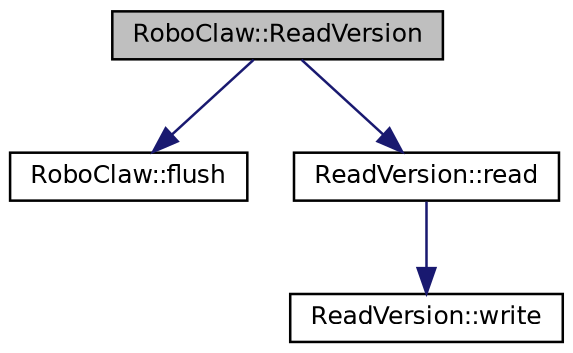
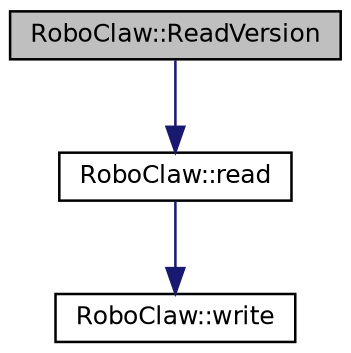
node "RoboClaw::flush": removed
node "ReadVersion::read": label "ReadVersion::read" -> "RoboClaw::read"
node "ReadVersion::write": label "ReadVersion::write" -> "RoboClaw::write"
